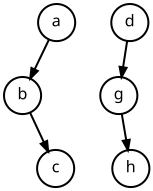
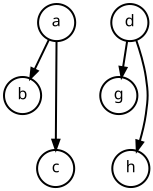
edge "b" -> "c": now "a" -> "c"
edge "g" -> "h": now "d" -> "h"
